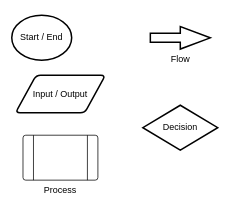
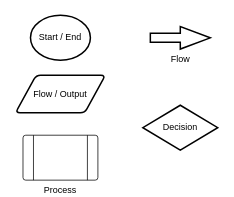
node "Start / End": moved (42, 38) -> (60, 38)
node "Input / Output": label "Input / Output" -> "Flow / Output"
